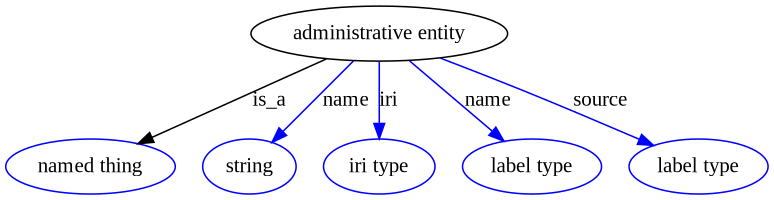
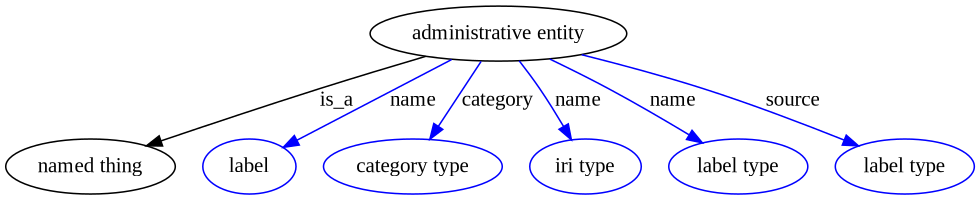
edge "administrative entity" -> "iri type": label "iri" -> "name"
node "named thing": color blue -> black
node "string": label "string" -> "label"
node "category type": added
